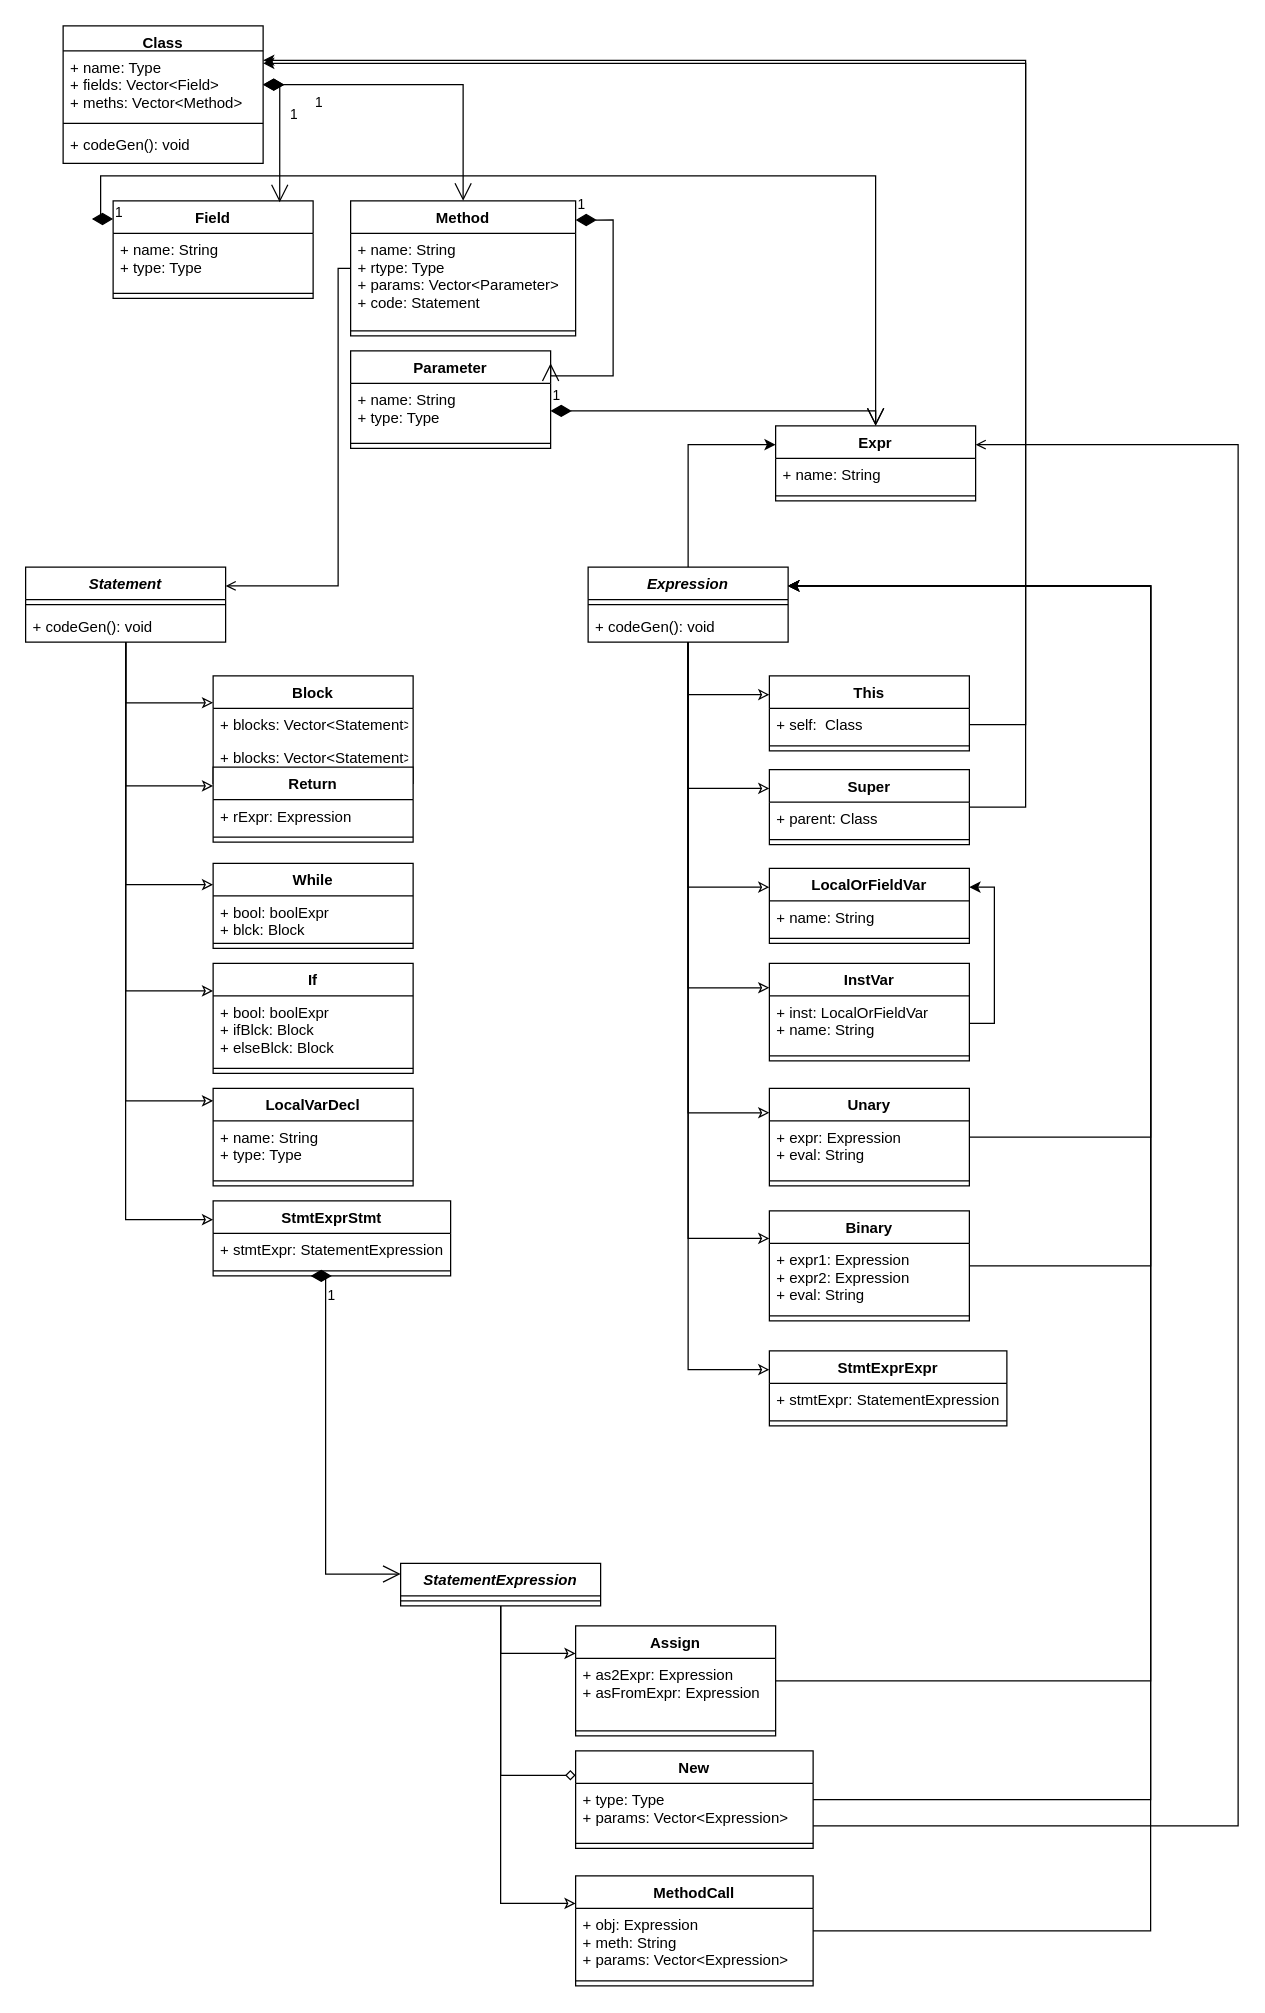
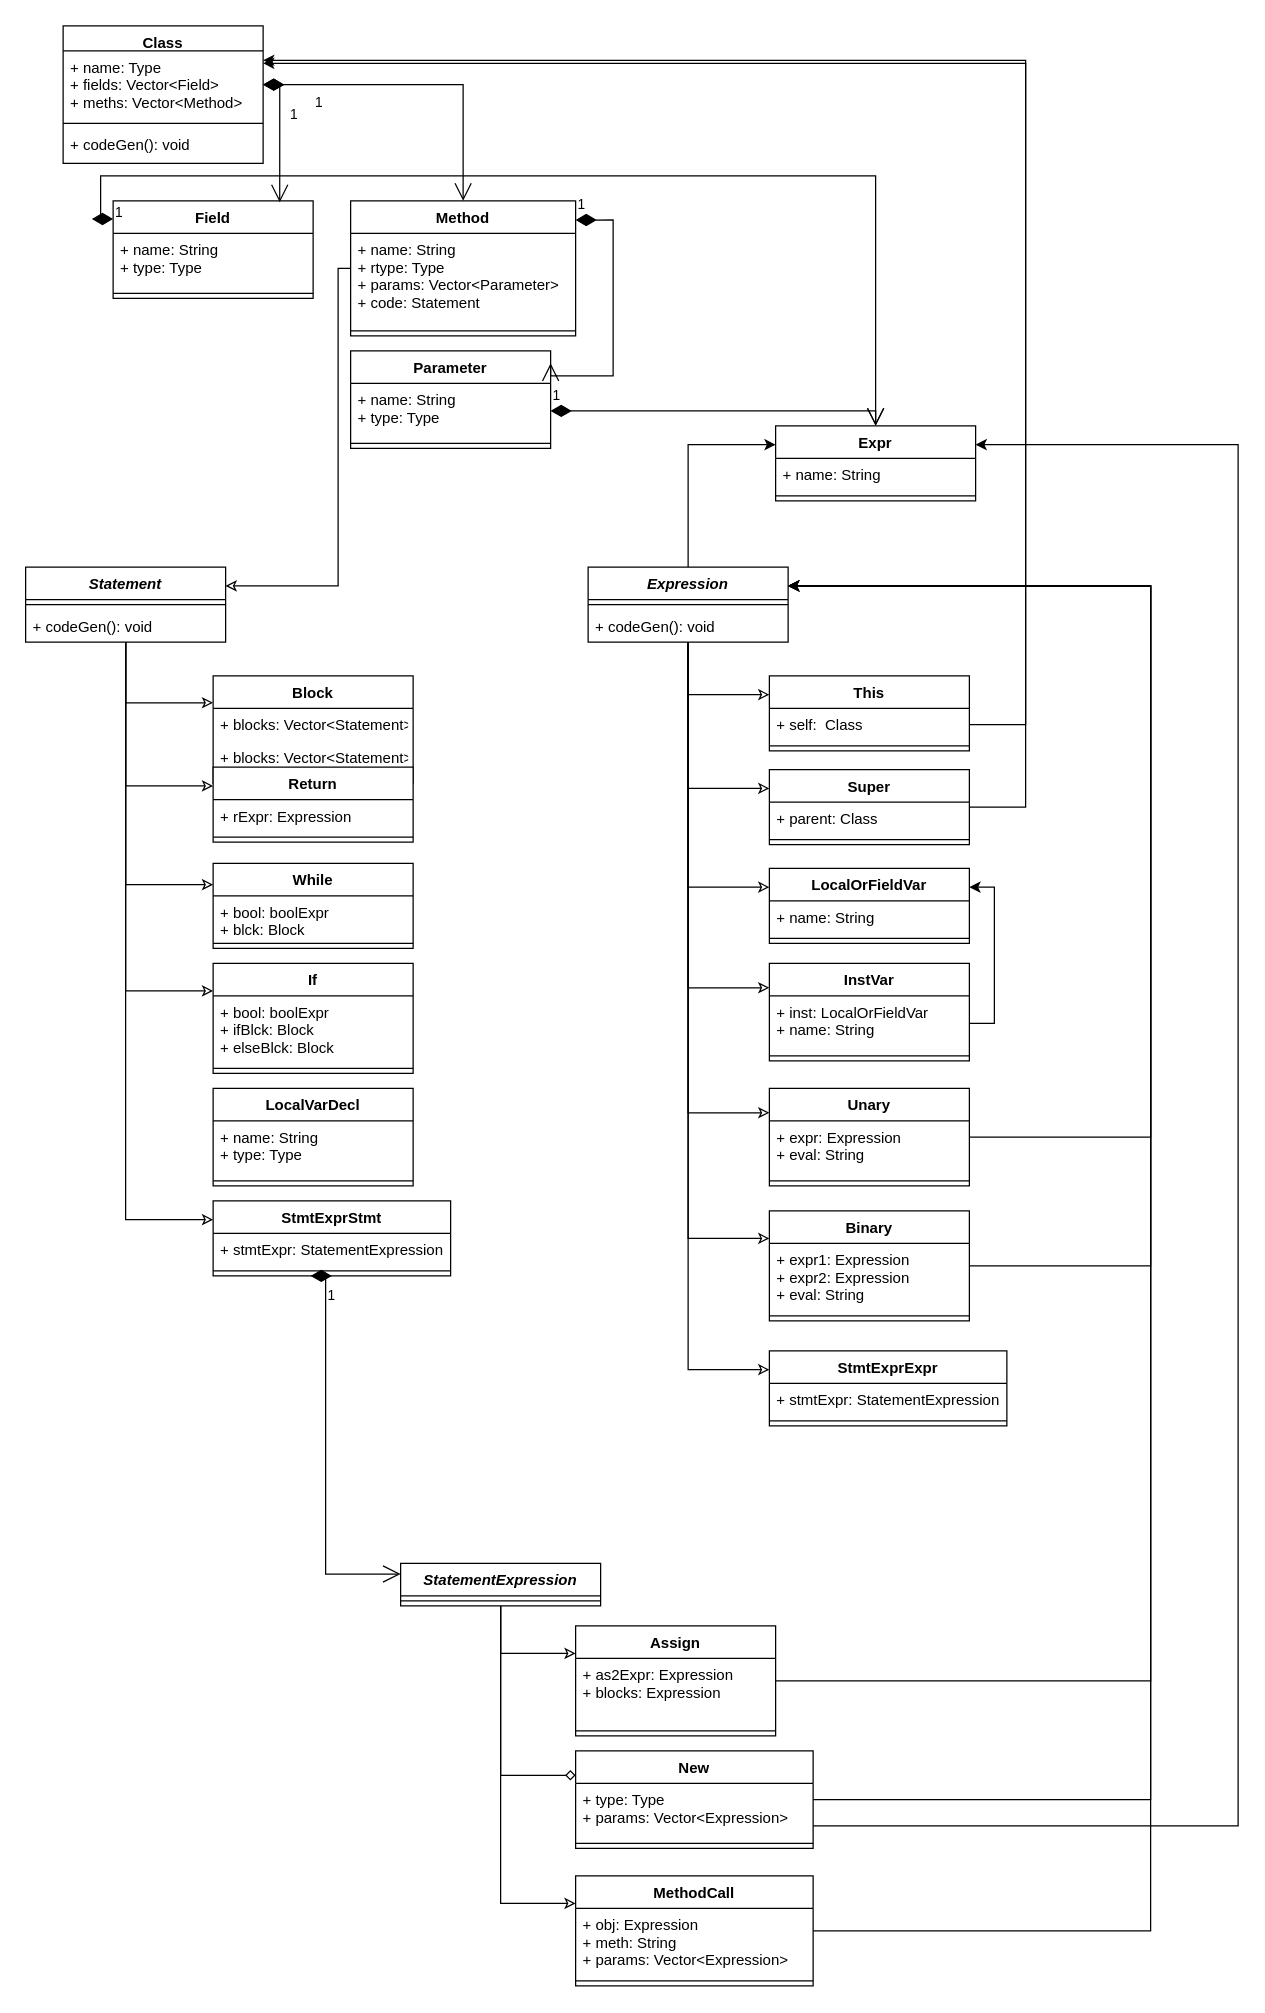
edge "New" -> "Expr": arrowhead open -> classic
edge "Method" -> "Statement": arrowhead open -> classic
edge "Statement" -> "LocalVarDecl": removed
node "+ as2Expr: Expression + asFromExpr: Expression": label "+ as2Expr: Expression + asFromExpr: Expression" -> "+ as2Expr: Expression + blocks: Expression"
